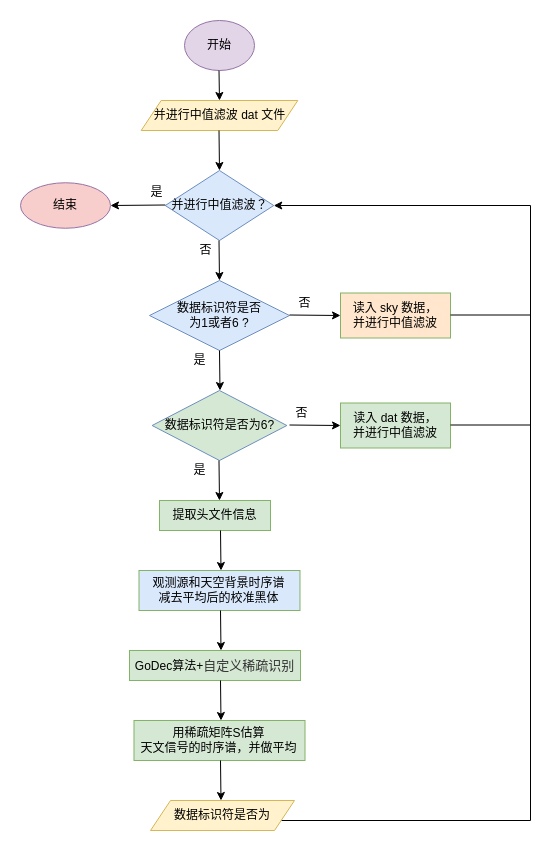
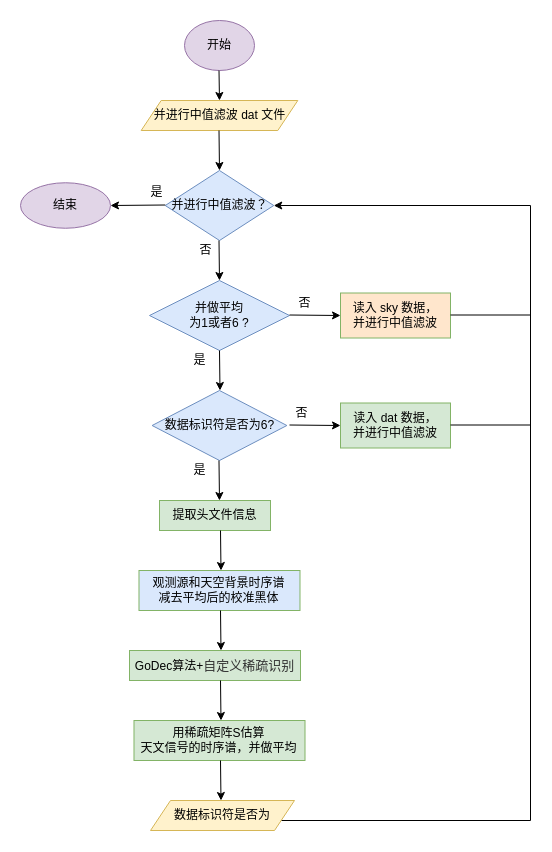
node "结束": fillcolor #f8cecc -> #e1d5e7
node "数据标识符是否 为1或者6 ?": label "数据标识符是否 为1或者6 ?" -> "并做平均 为1或者6 ?"
node "数据标识符是否为6?": fillcolor #d5e8d4 -> #dae8fc
